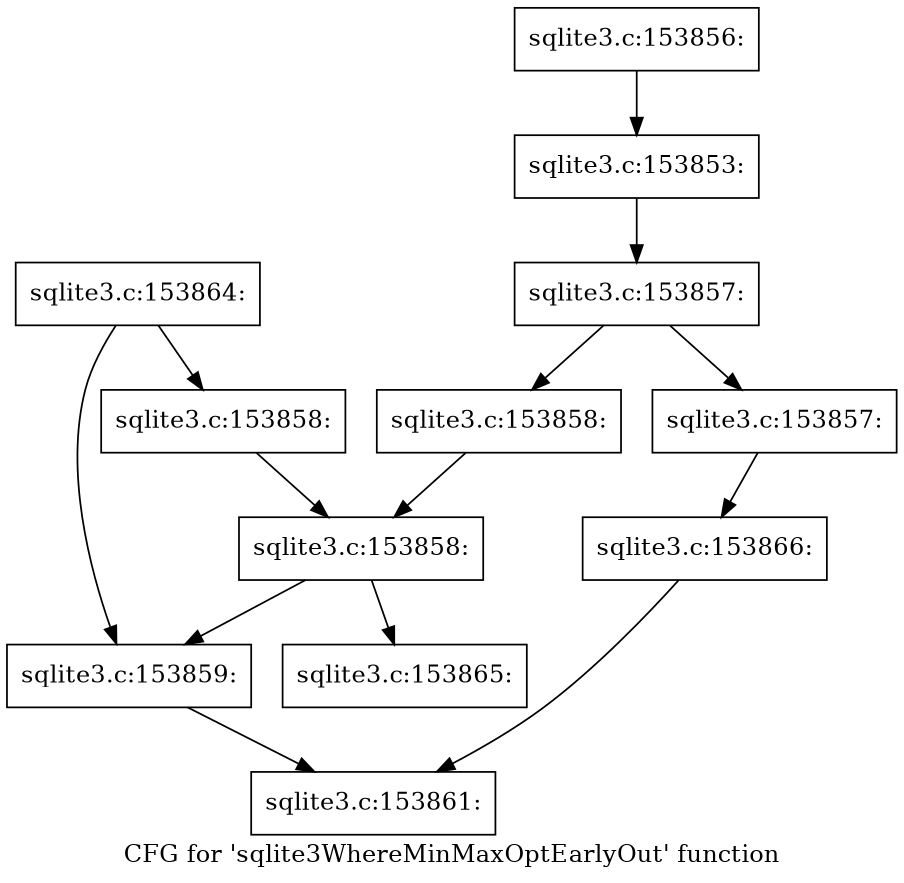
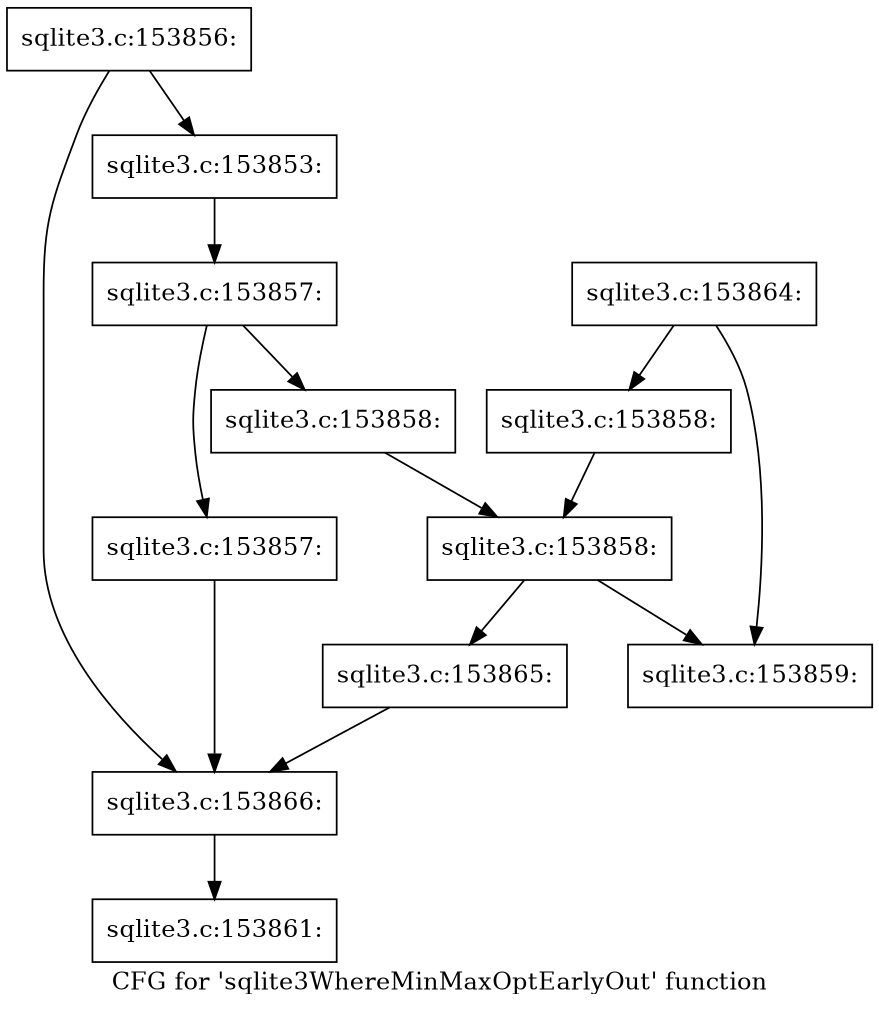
edge "sqlite3.c:153856:" -> "sqlite3.c:153866:": added
edge "sqlite3.c:153865:" -> "sqlite3.c:153866:": added
edge "sqlite3.c:153859:" -> "sqlite3.c:153861:": removed
